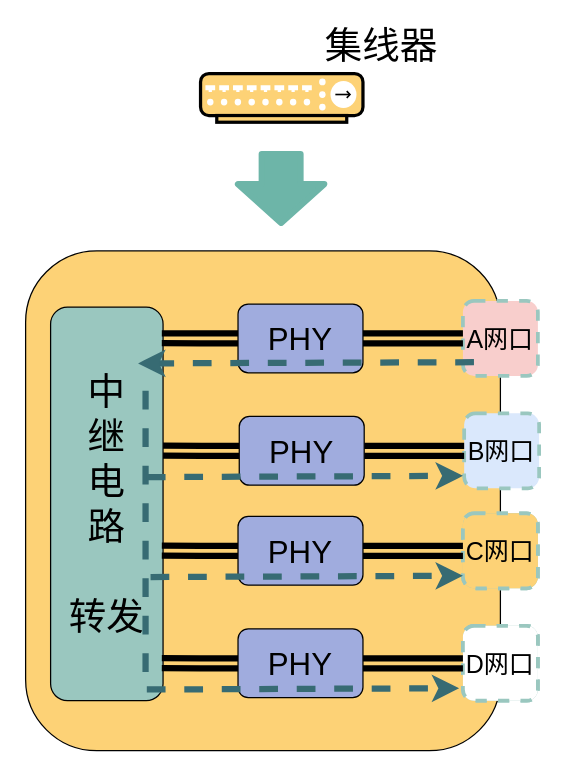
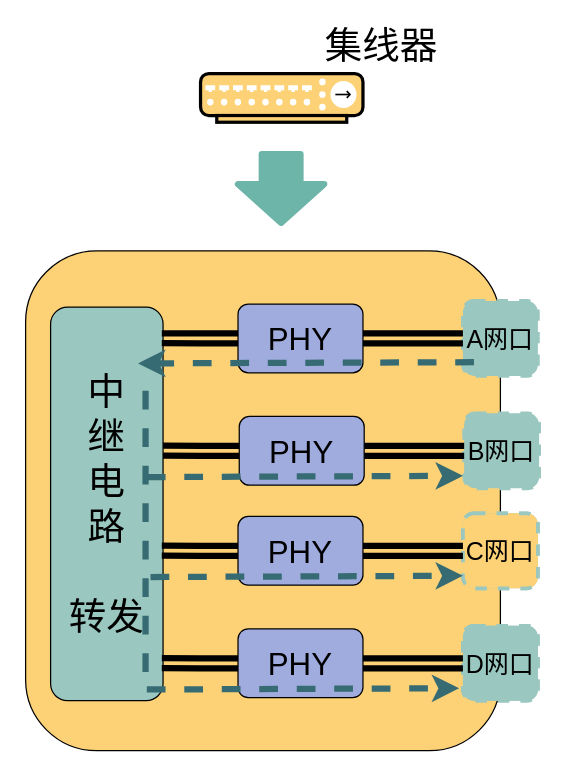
node "A网口": fillcolor #f8cecc -> #9ac7bf
node "B网口": fillcolor #dae8fc -> #9ac7bf
node "D网口": fillcolor #ffffff -> #9ac7bf
